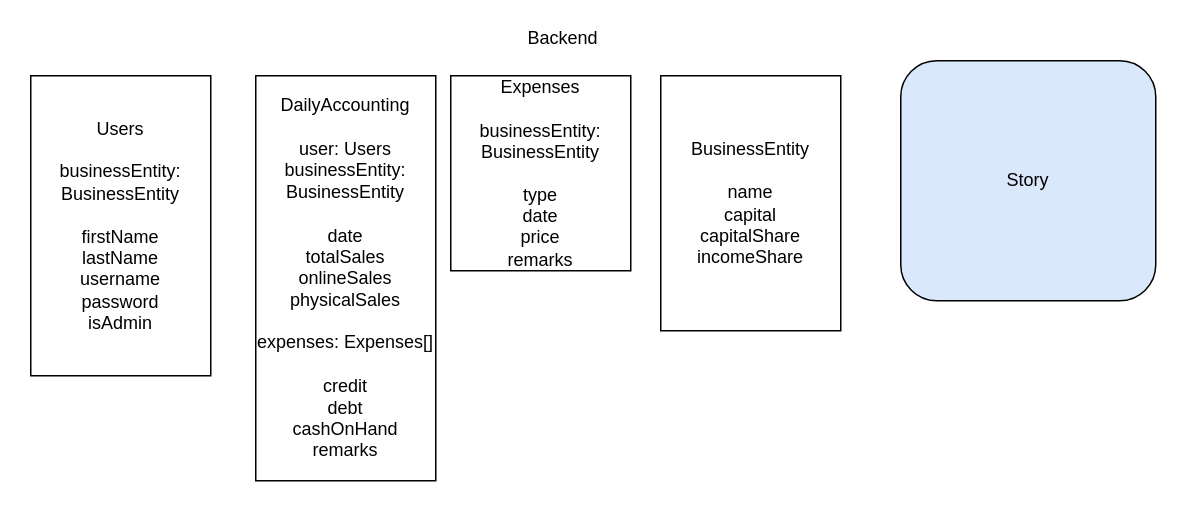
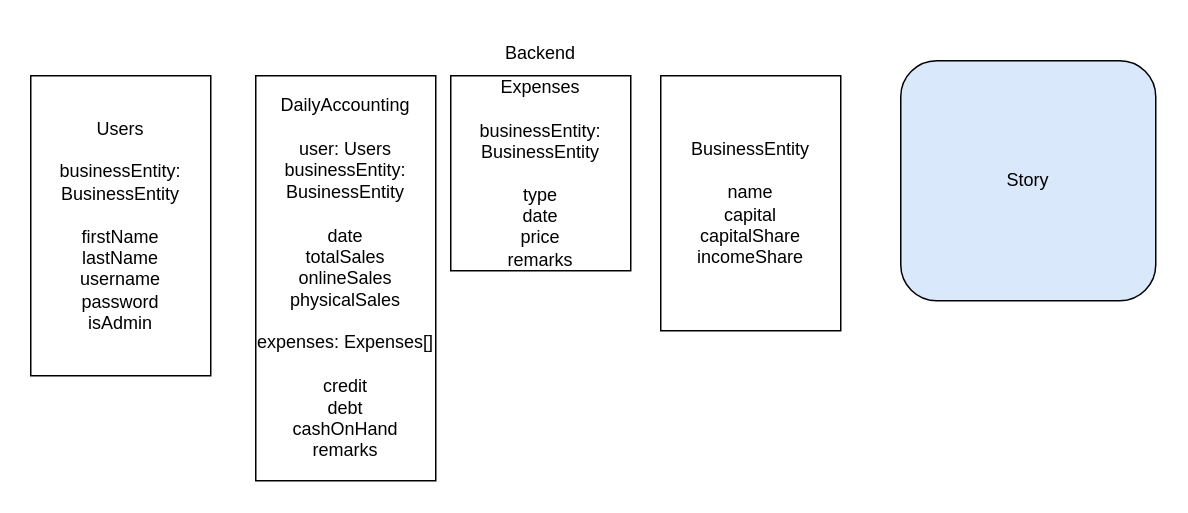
node "Backend": moved (563, 38) -> (541, 53)
